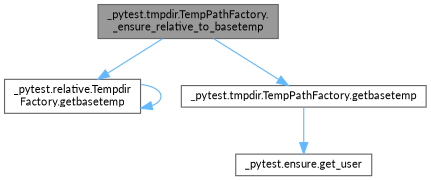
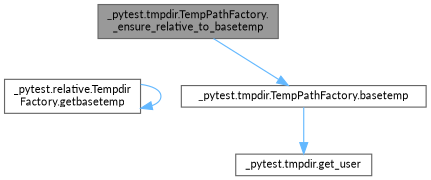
edge "_pytest.tmpdir.TempPathFactory. _ensure_relative_to_basetemp" -> "_pytest.relative.Tempdir Factory.getbasetemp": removed
node "_pytest.tmpdir.TempPathFactory.getbasetemp": label "_pytest.tmpdir.TempPathFactory.getbasetemp" -> "_pytest.tmpdir.TempPathFactory.basetemp"
node "_pytest.ensure.get_user": label "_pytest.ensure.get_user" -> "_pytest.tmpdir.get_user"
